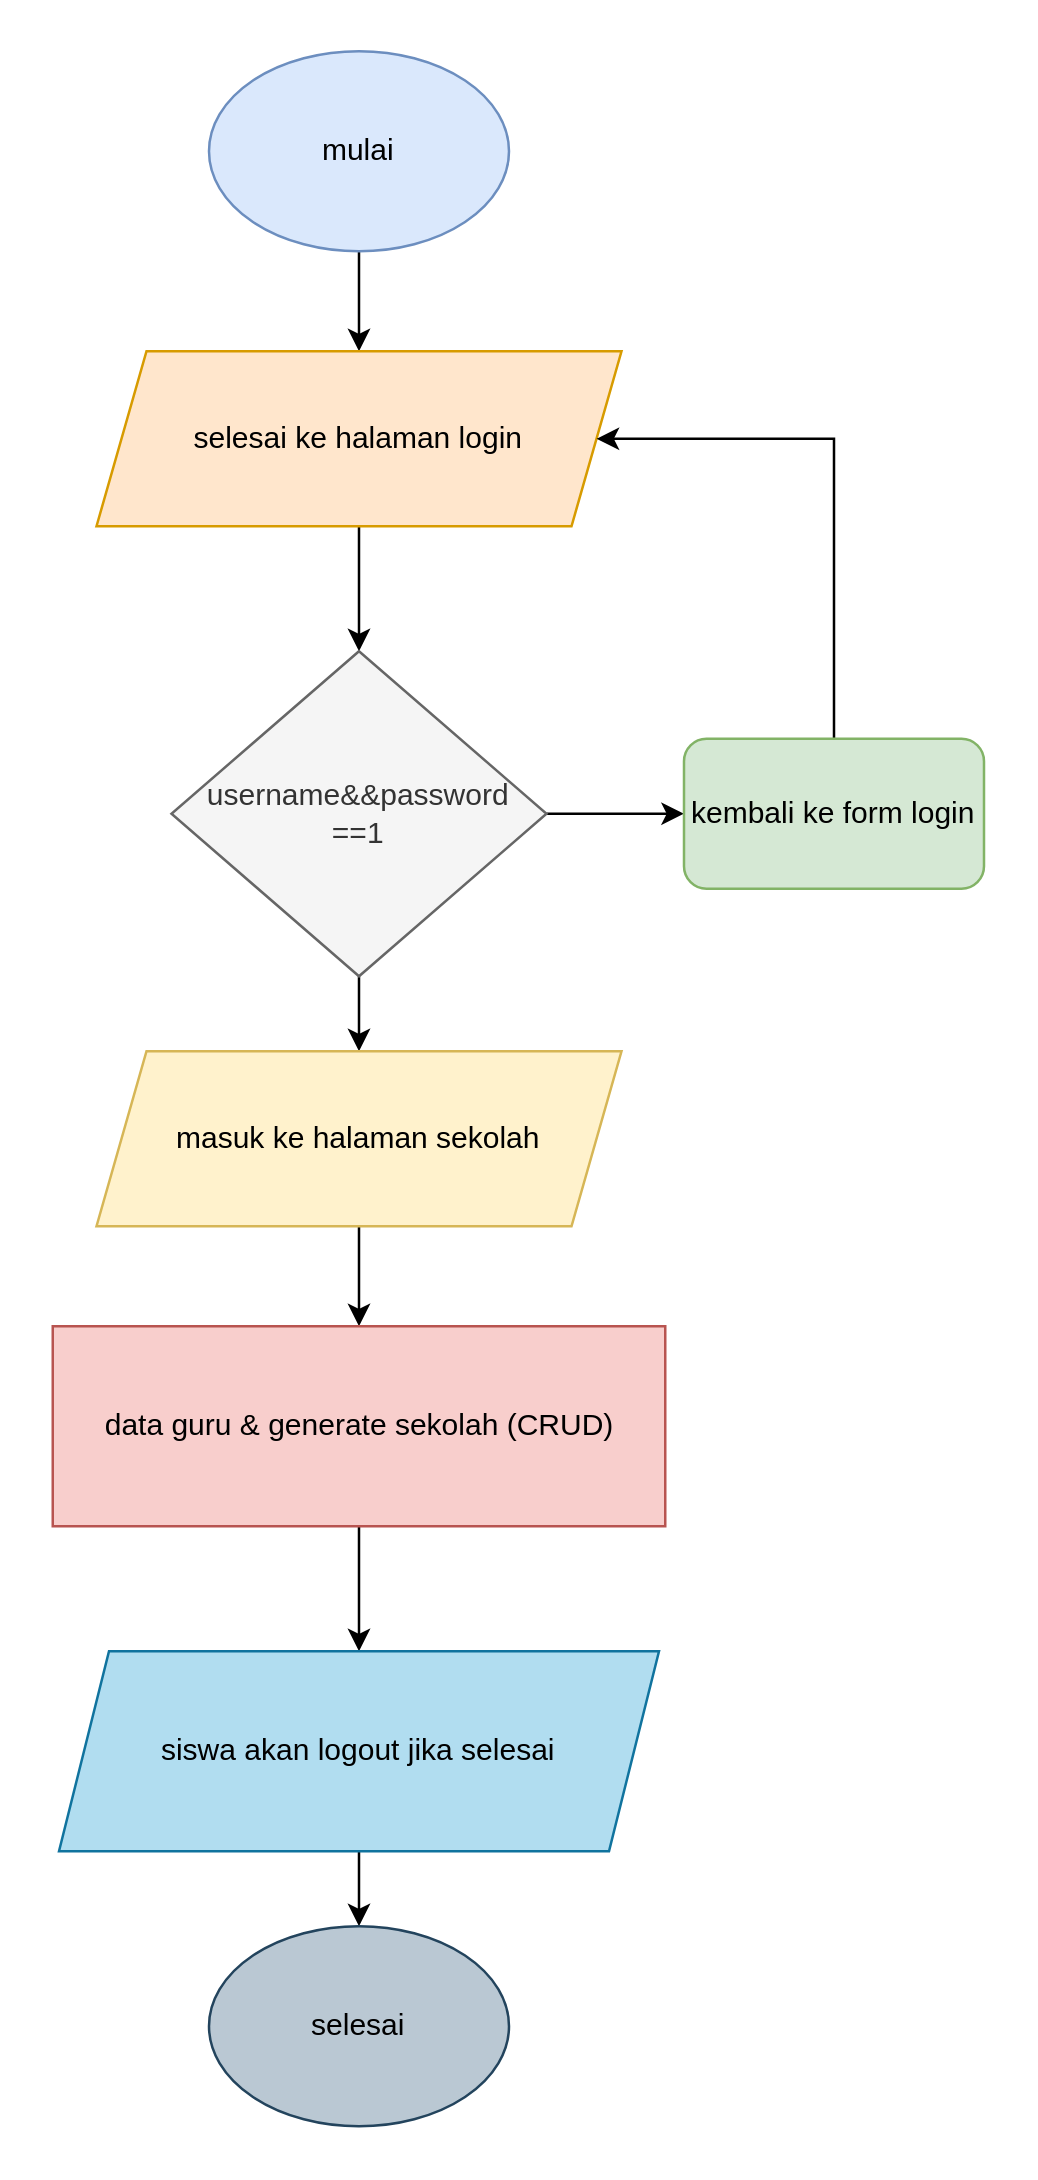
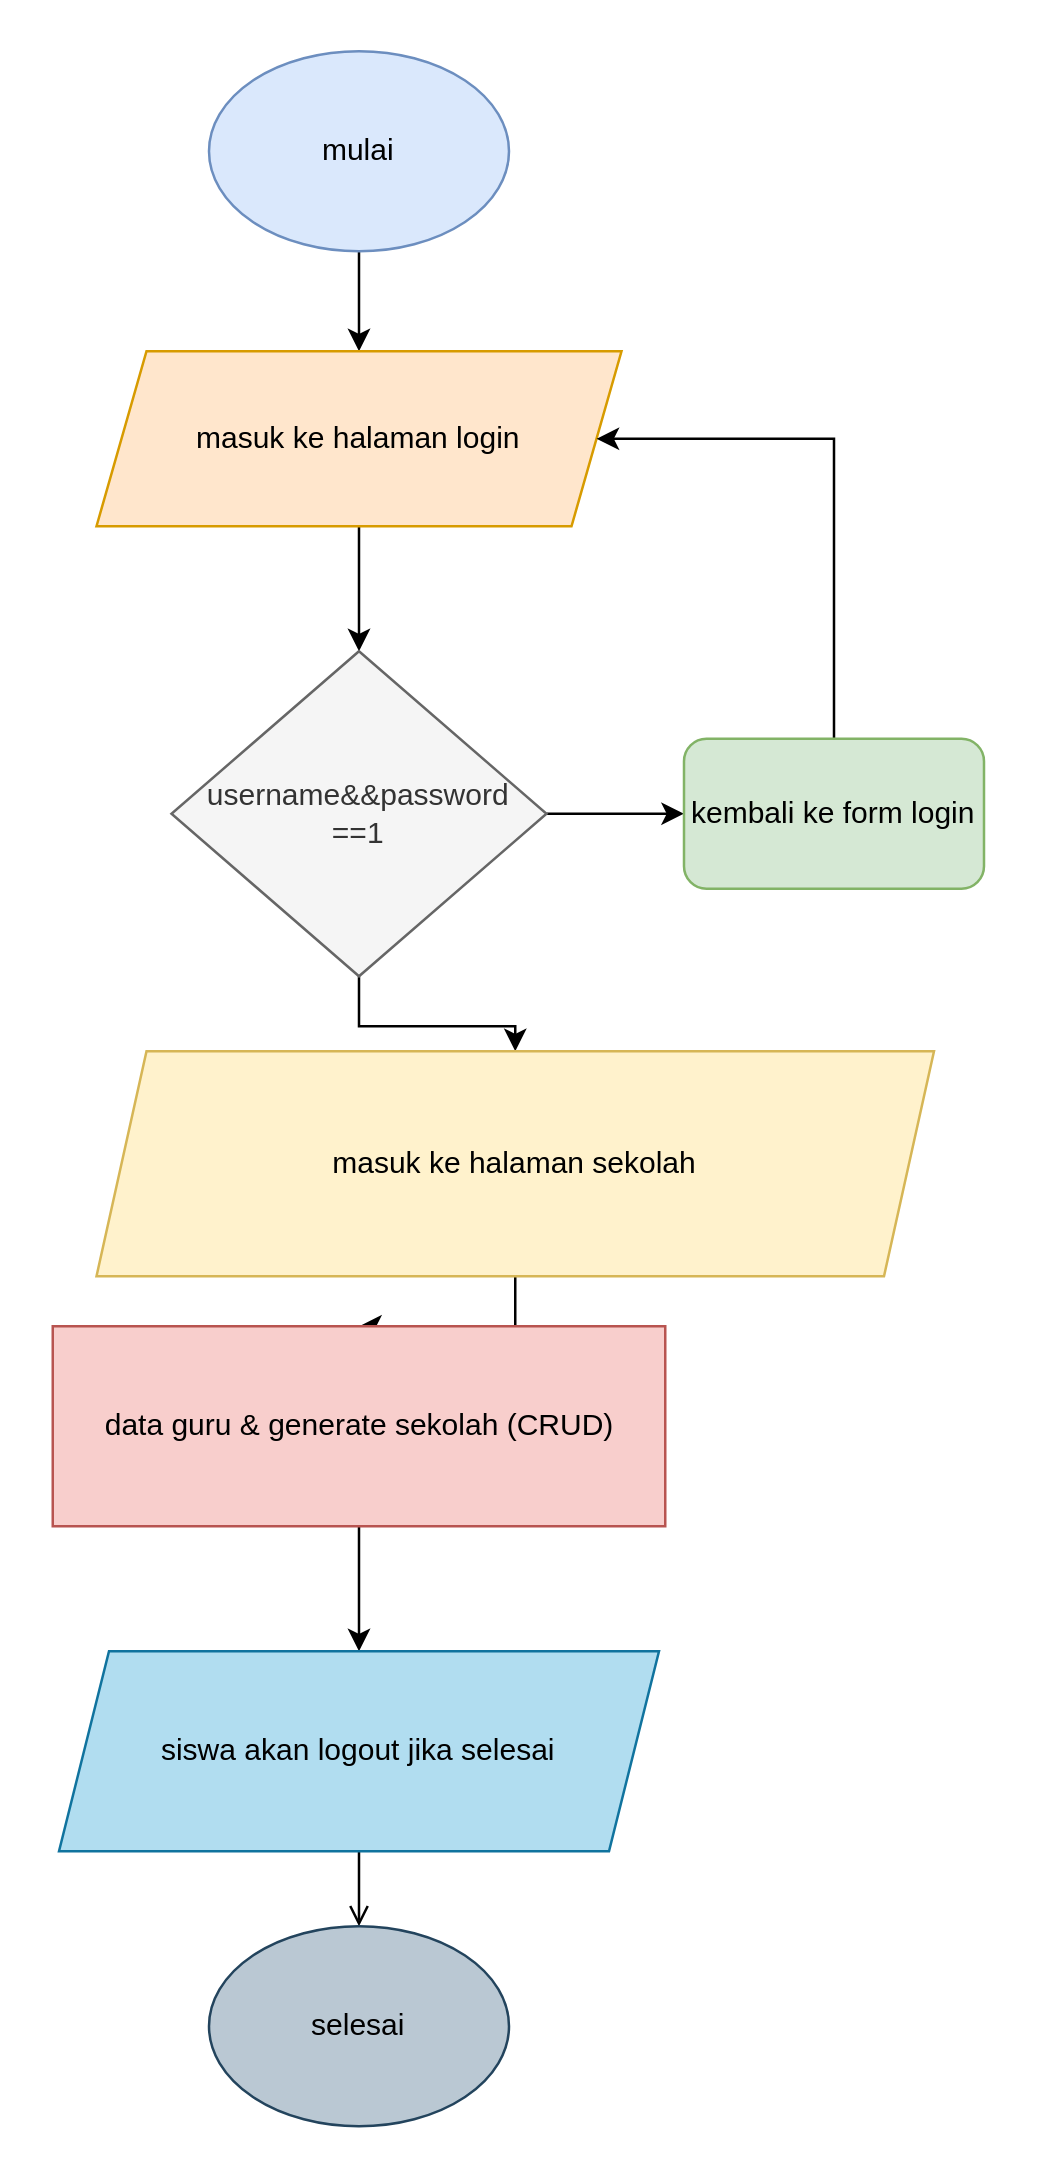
node "selesai ke halaman login": label "selesai ke halaman login" -> "masuk ke halaman login"
node "masuk ke halaman sekolah": size 525x175 -> 838x225
edge "siswa akan logout jika selesai" -> "selesai": arrowhead classic -> open
